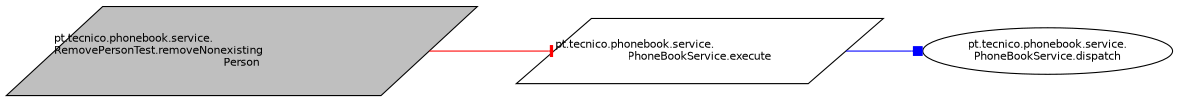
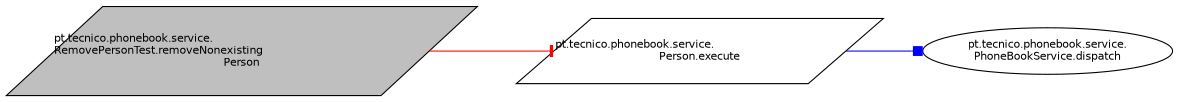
node "pt.tecnico.phonebook.service. PhoneBookService.execute": label "pt.tecnico.phonebook.service. PhoneBookService.execute" -> "pt.tecnico.phonebook.service. Person.execute"
